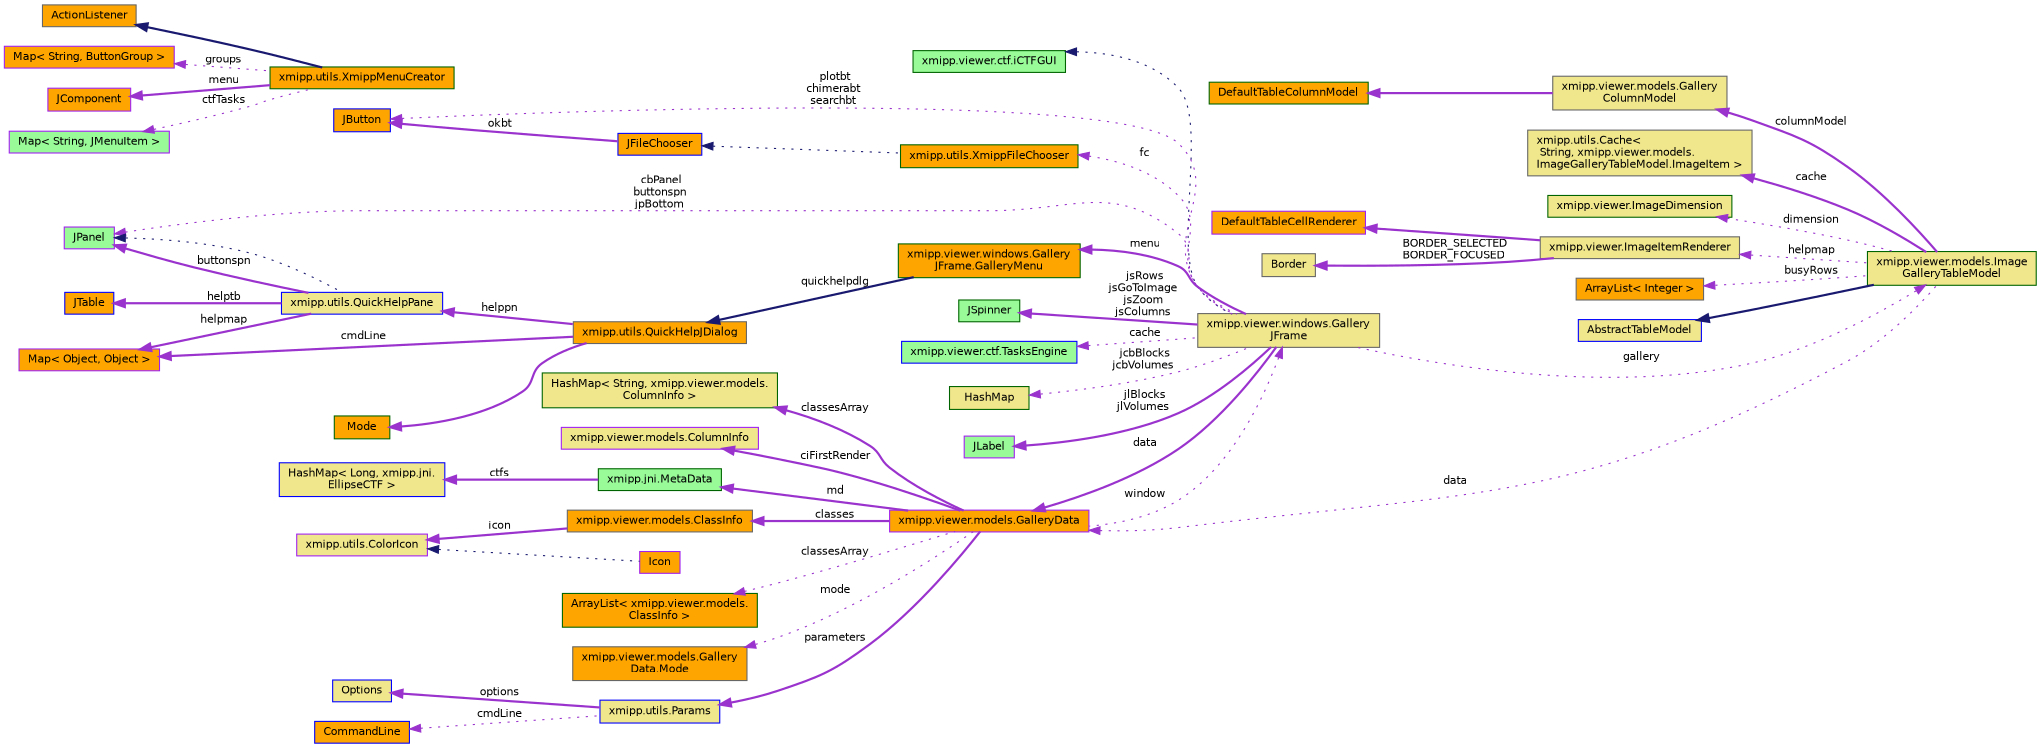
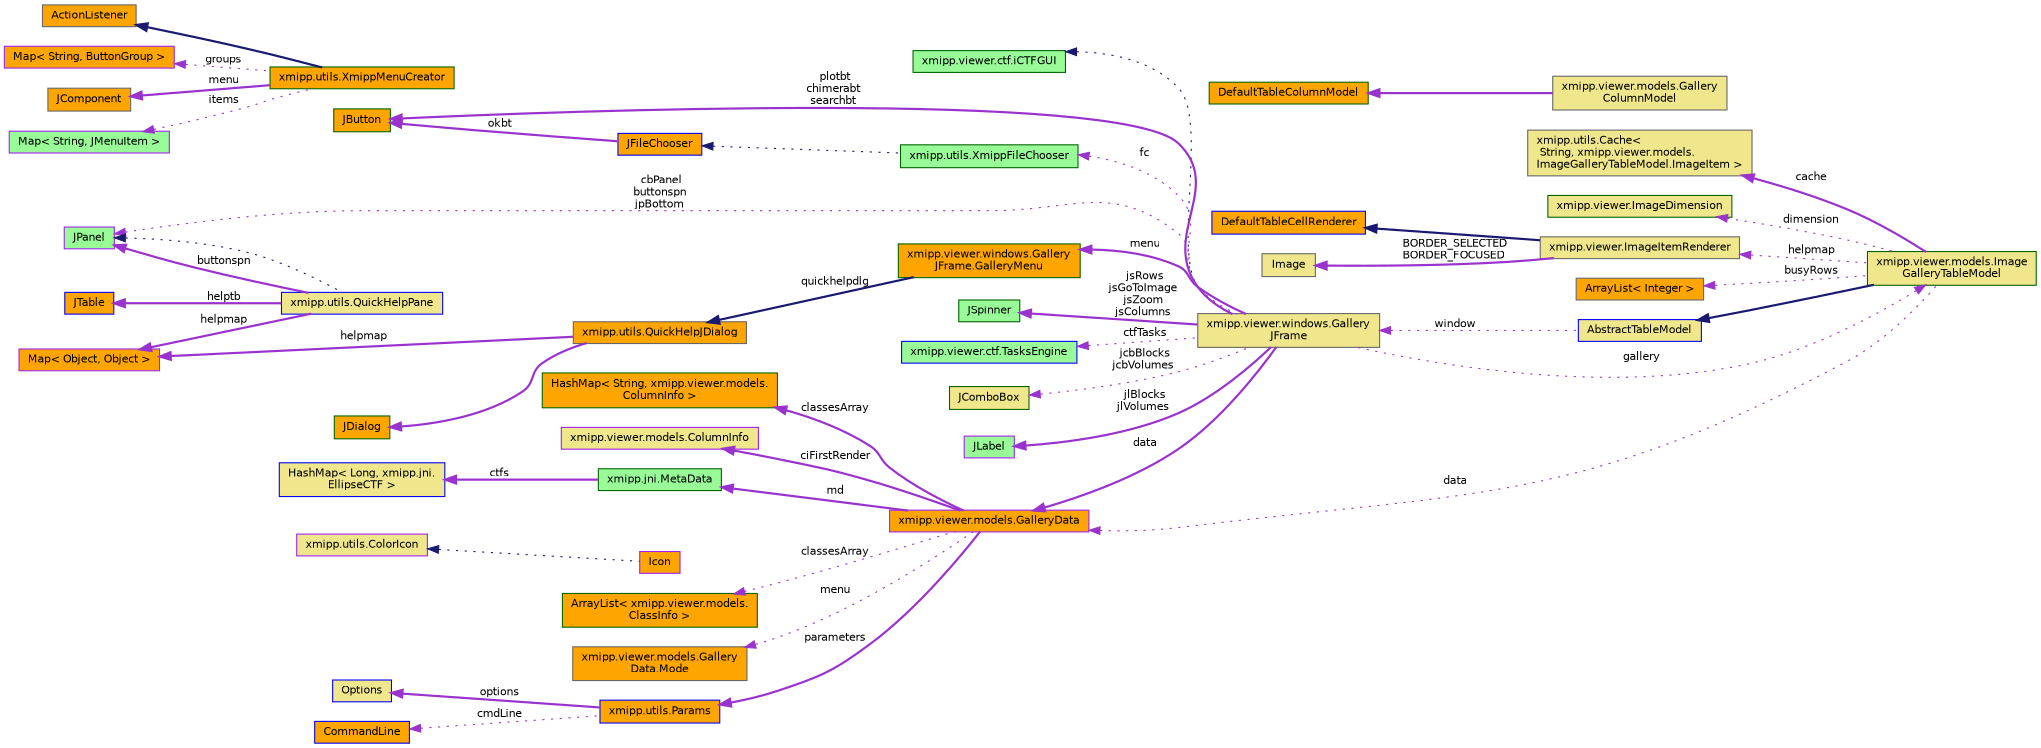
node "JComponent": color purple -> gray40
edge "xmipp.utils.XmippMenuCreator" -> "Map< String, JMenuItem >": label " ctfTasks" -> " items"
edge "xmipp.viewer.windows.Gallery JFrame" -> "JButton": style dotted -> bold
node "JButton": color blue -> darkgreen
node "xmipp.utils.XmippFileChooser": fillcolor orange -> palegreen
edge "xmipp.viewer.models.Image GalleryTableModel" -> "xmipp.viewer.models.Gallery ColumnModel": removed, label "columnModel"
node "DefaultTableCellRenderer": color purple -> blue
edge "xmipp.viewer.ImageItemRenderer" -> "DefaultTableCellRenderer": color darkorchid3 -> midnightblue
node "Border": label "Border" -> "Image"
edge "xmipp.utils.QuickHelpJDialog" -> "xmipp.utils.QuickHelpPane": removed, label "helppn"
edge "xmipp.viewer.windows.Gallery JFrame" -> "xmipp.viewer.ctf.TasksEngine": label " cache" -> " ctfTasks"
edge "xmipp.utils.QuickHelpJDialog" -> "Map< Object, Object >": label " cmdLine" -> " helpmap"
node "HashMap< String, xmipp.viewer.models. ColumnInfo >": fillcolor khaki -> orange
node "HashMap": label "HashMap" -> "JComboBox"
node "Mode": label "Mode" -> "JDialog"
edge "xmipp.viewer.models.GalleryData" -> "xmipp.viewer.windows.Gallery JFrame": now "AbstractTableModel" -> "xmipp.viewer.windows.Gallery JFrame"
node "xmipp.viewer.models.ClassInfo": removed
edge "xmipp.viewer.models.GalleryData" -> "xmipp.viewer.models.Gallery Data.Mode": label " mode" -> " menu"
node "xmipp.utils.Params": fillcolor khaki -> orange
